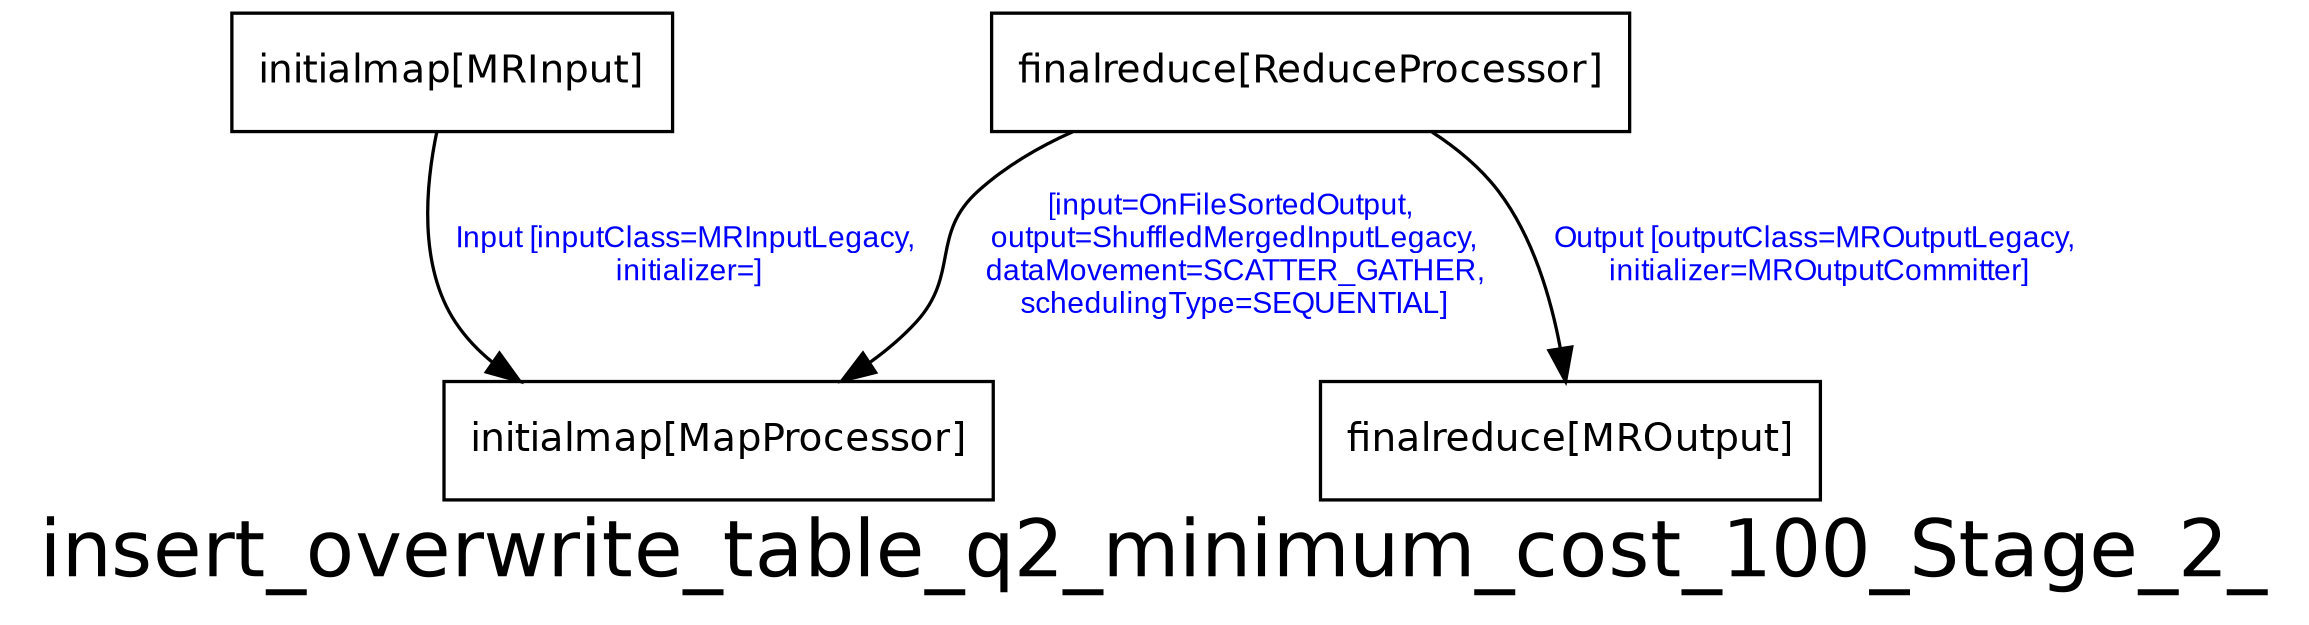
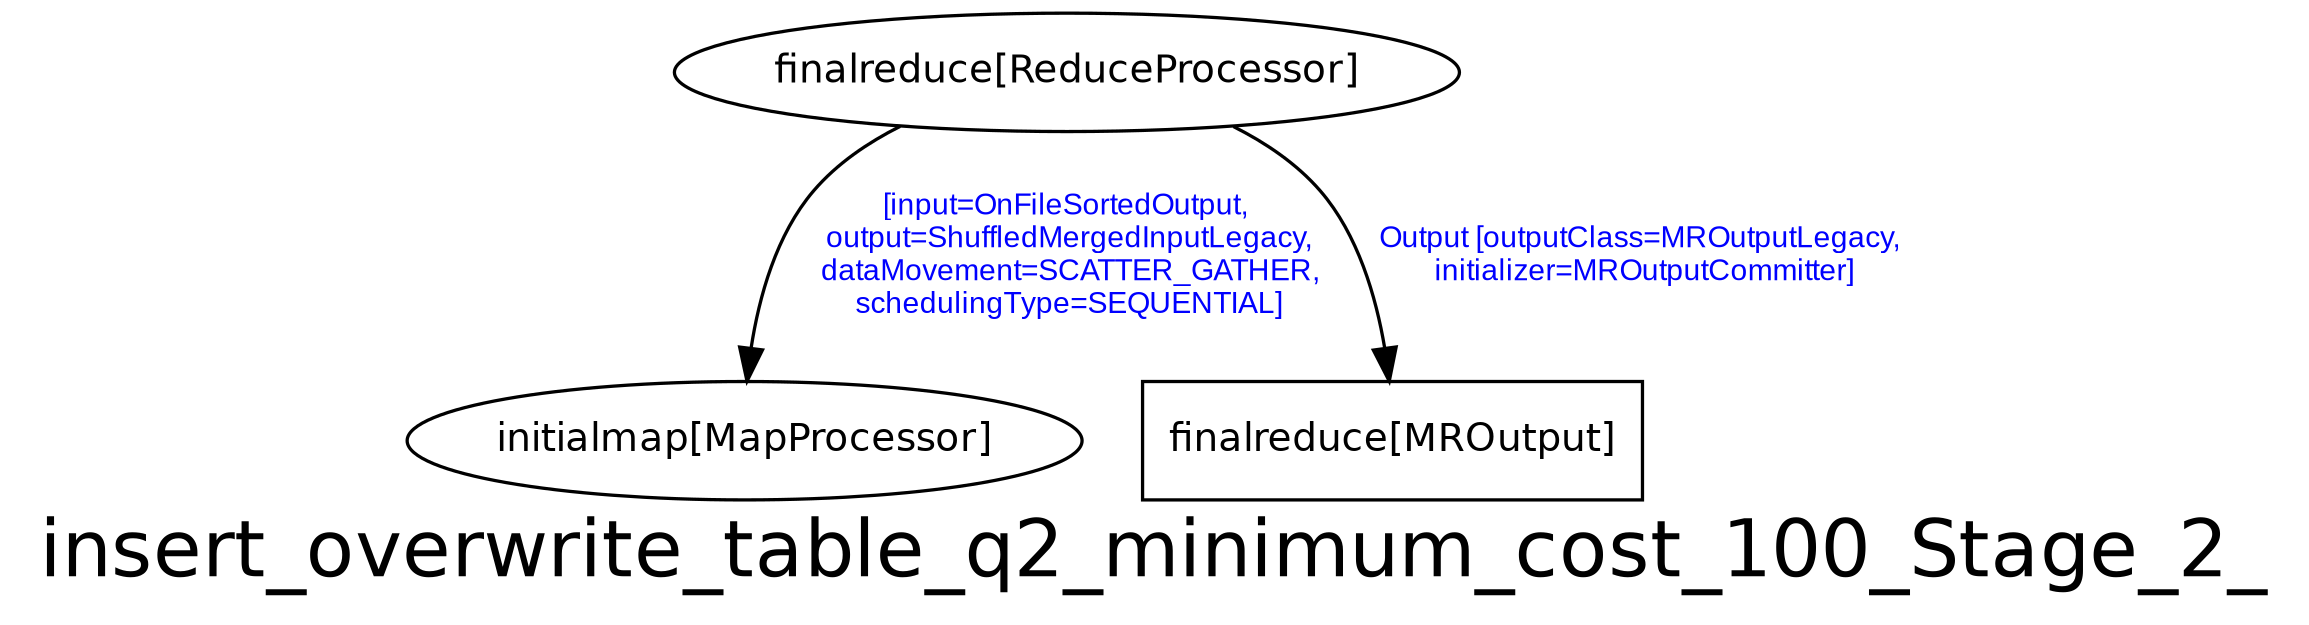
node "initialmap[MRInput]": removed
node "finalreduce[ReduceProcessor]": shape box -> ellipse
node "initialmap[MapProcessor]": shape box -> ellipse
